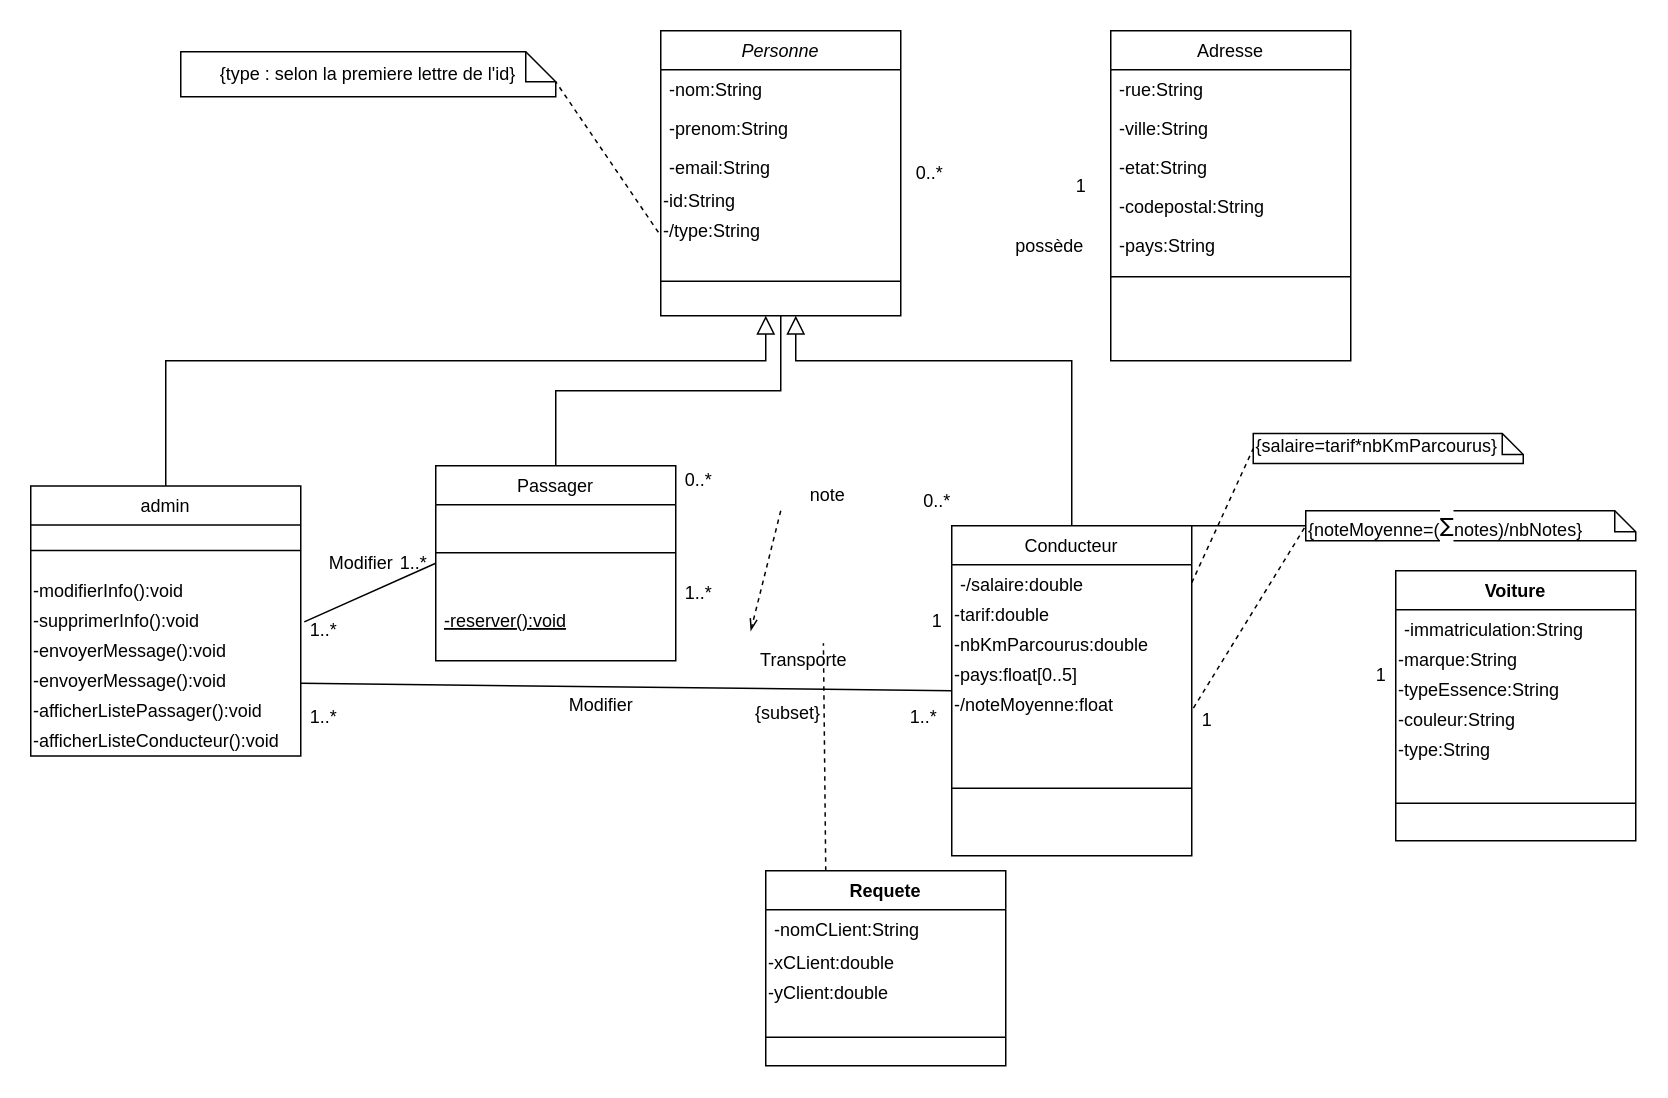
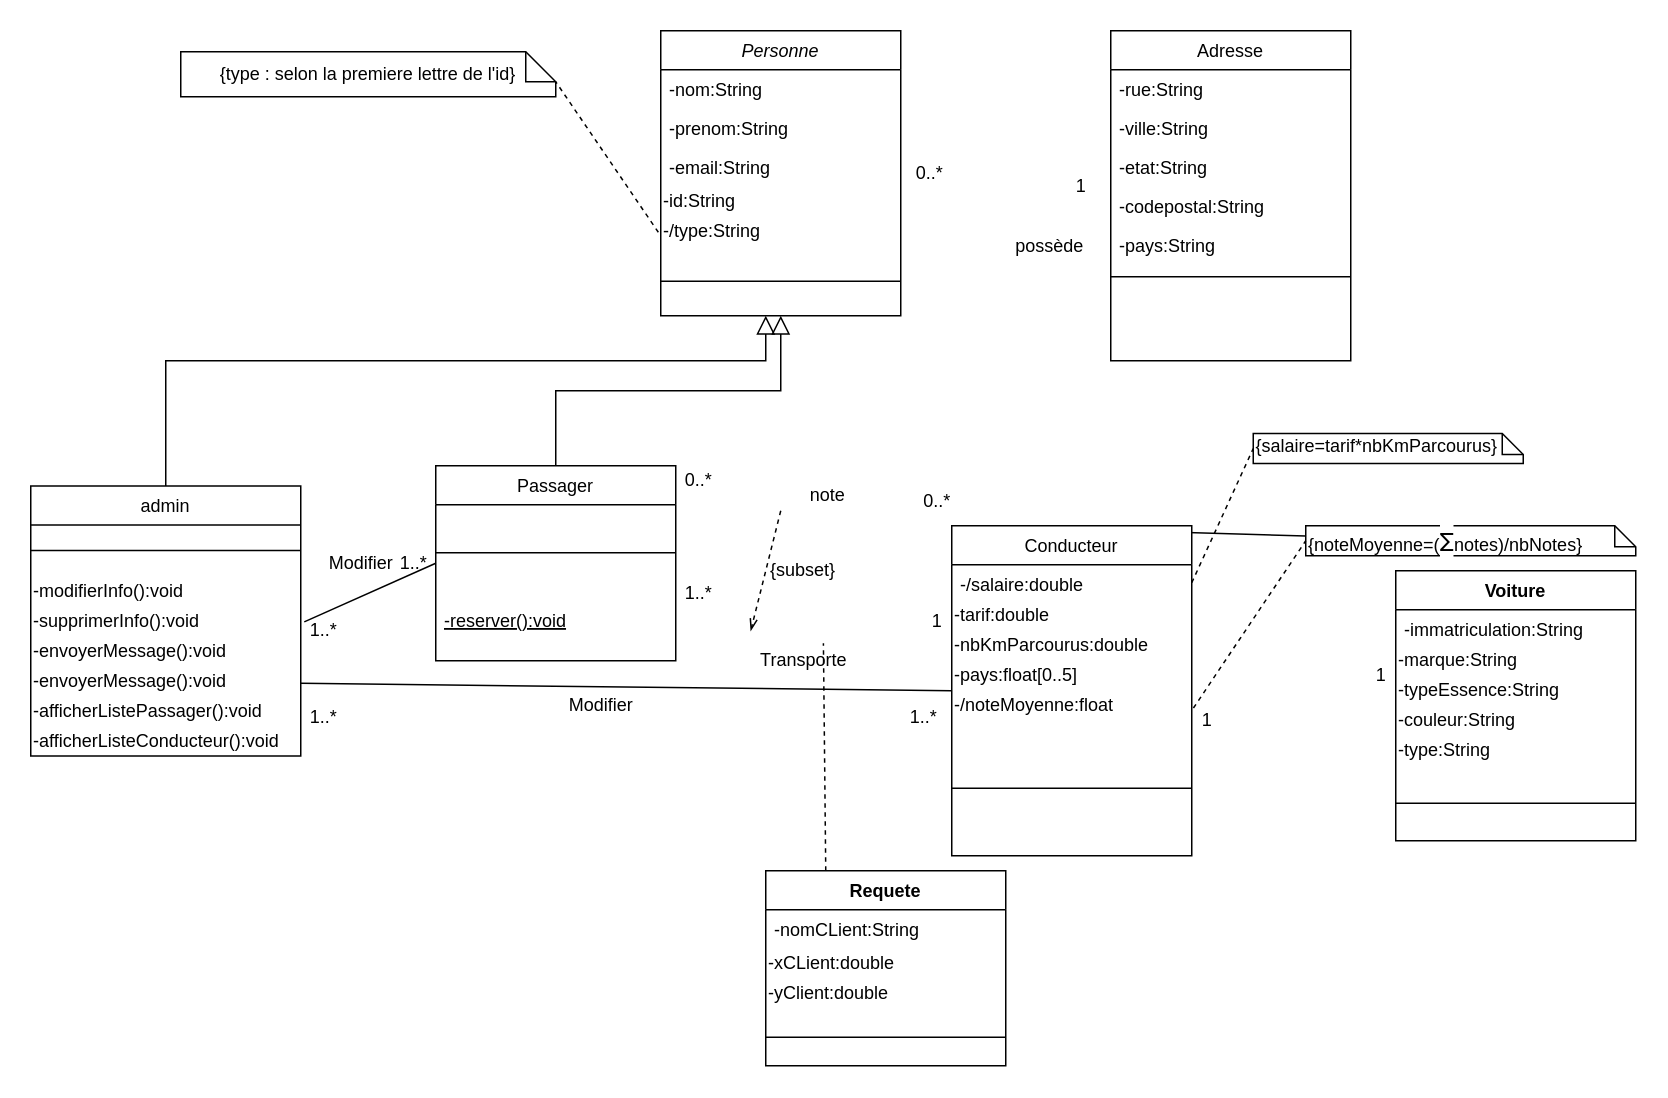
edge "Personne" -- "Passager": arrowhead none -> block
edge "Conducteur" -> "Personne": removed
node "{noteMoyenne=(Σnotes)/nbNotes}": moved (1471, 526) -> (1471, 541)
node "{subset}": moved (788, 713) -> (803, 571)
